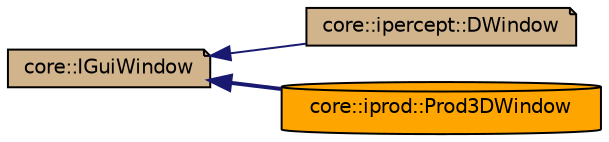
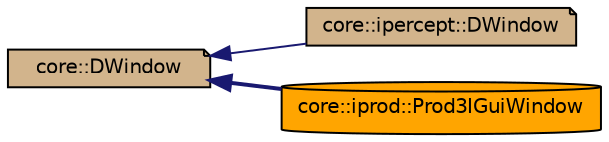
node "core::IGuiWindow": label "core::IGuiWindow" -> "core::DWindow"
node "core::iprod::Prod3DWindow": label "core::iprod::Prod3DWindow" -> "core::iprod::Prod3IGuiWindow"
